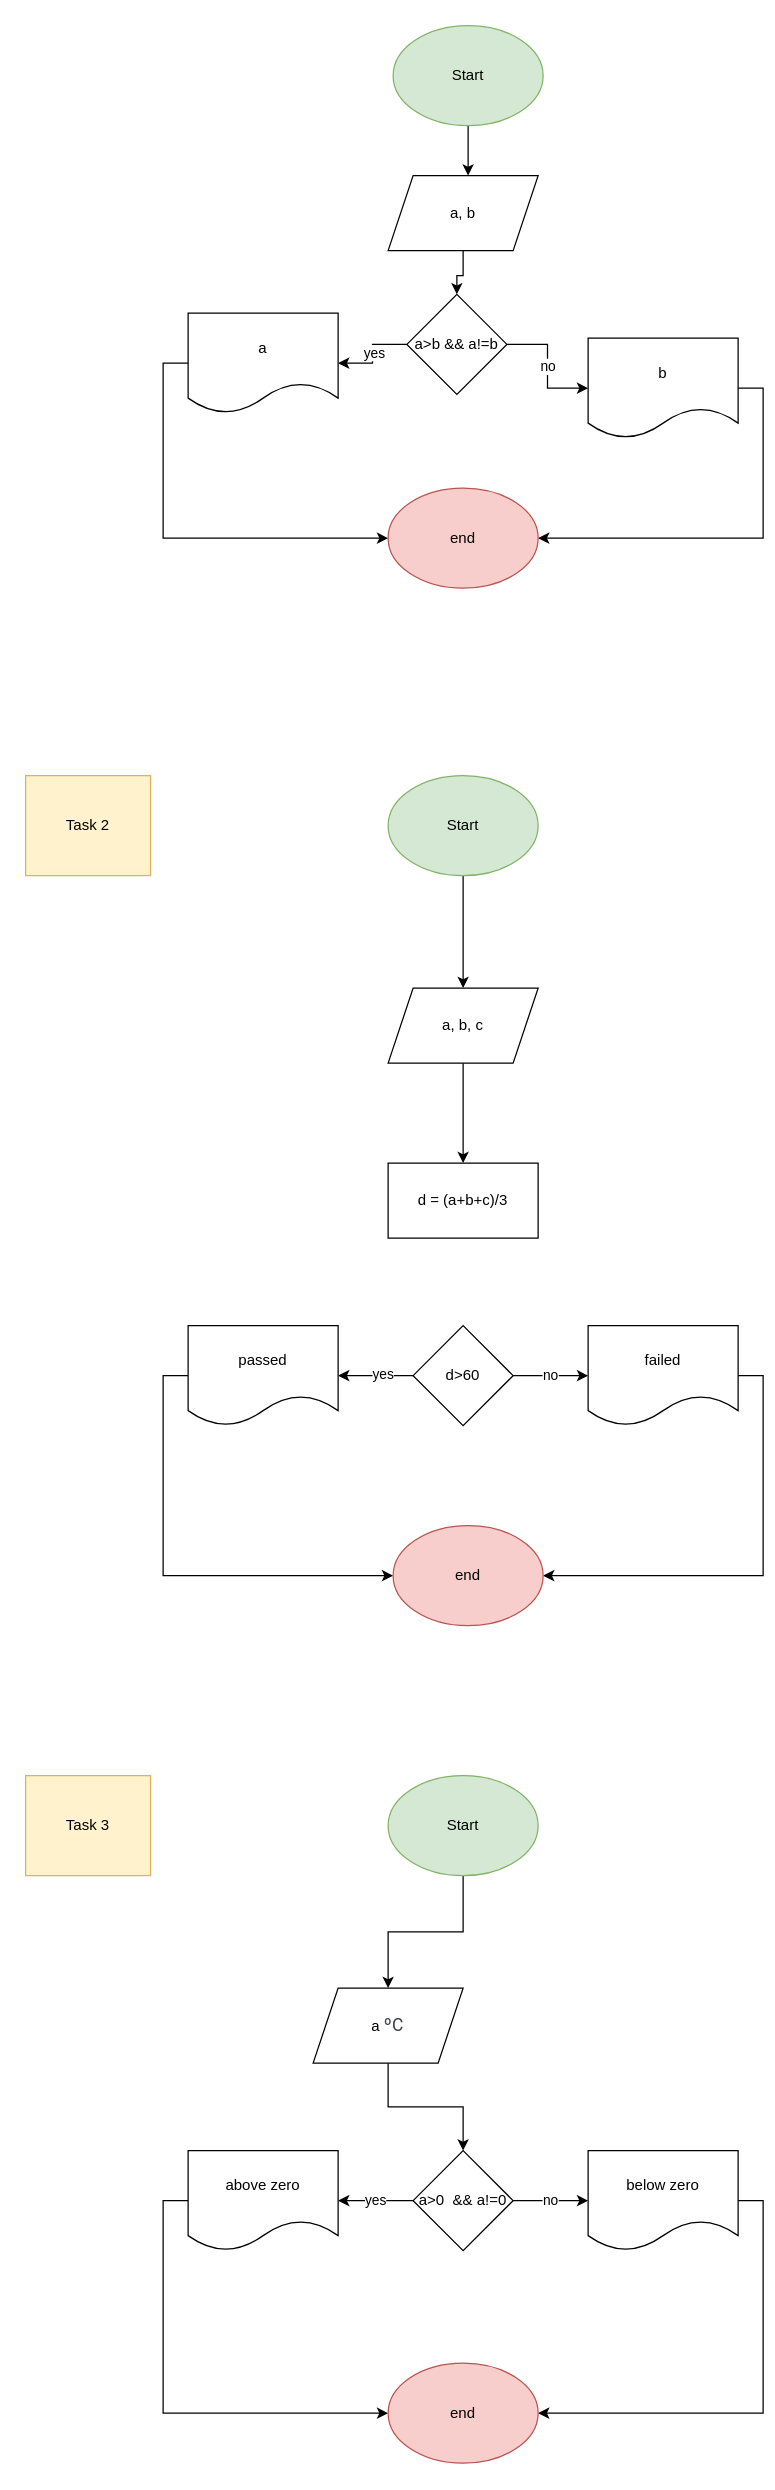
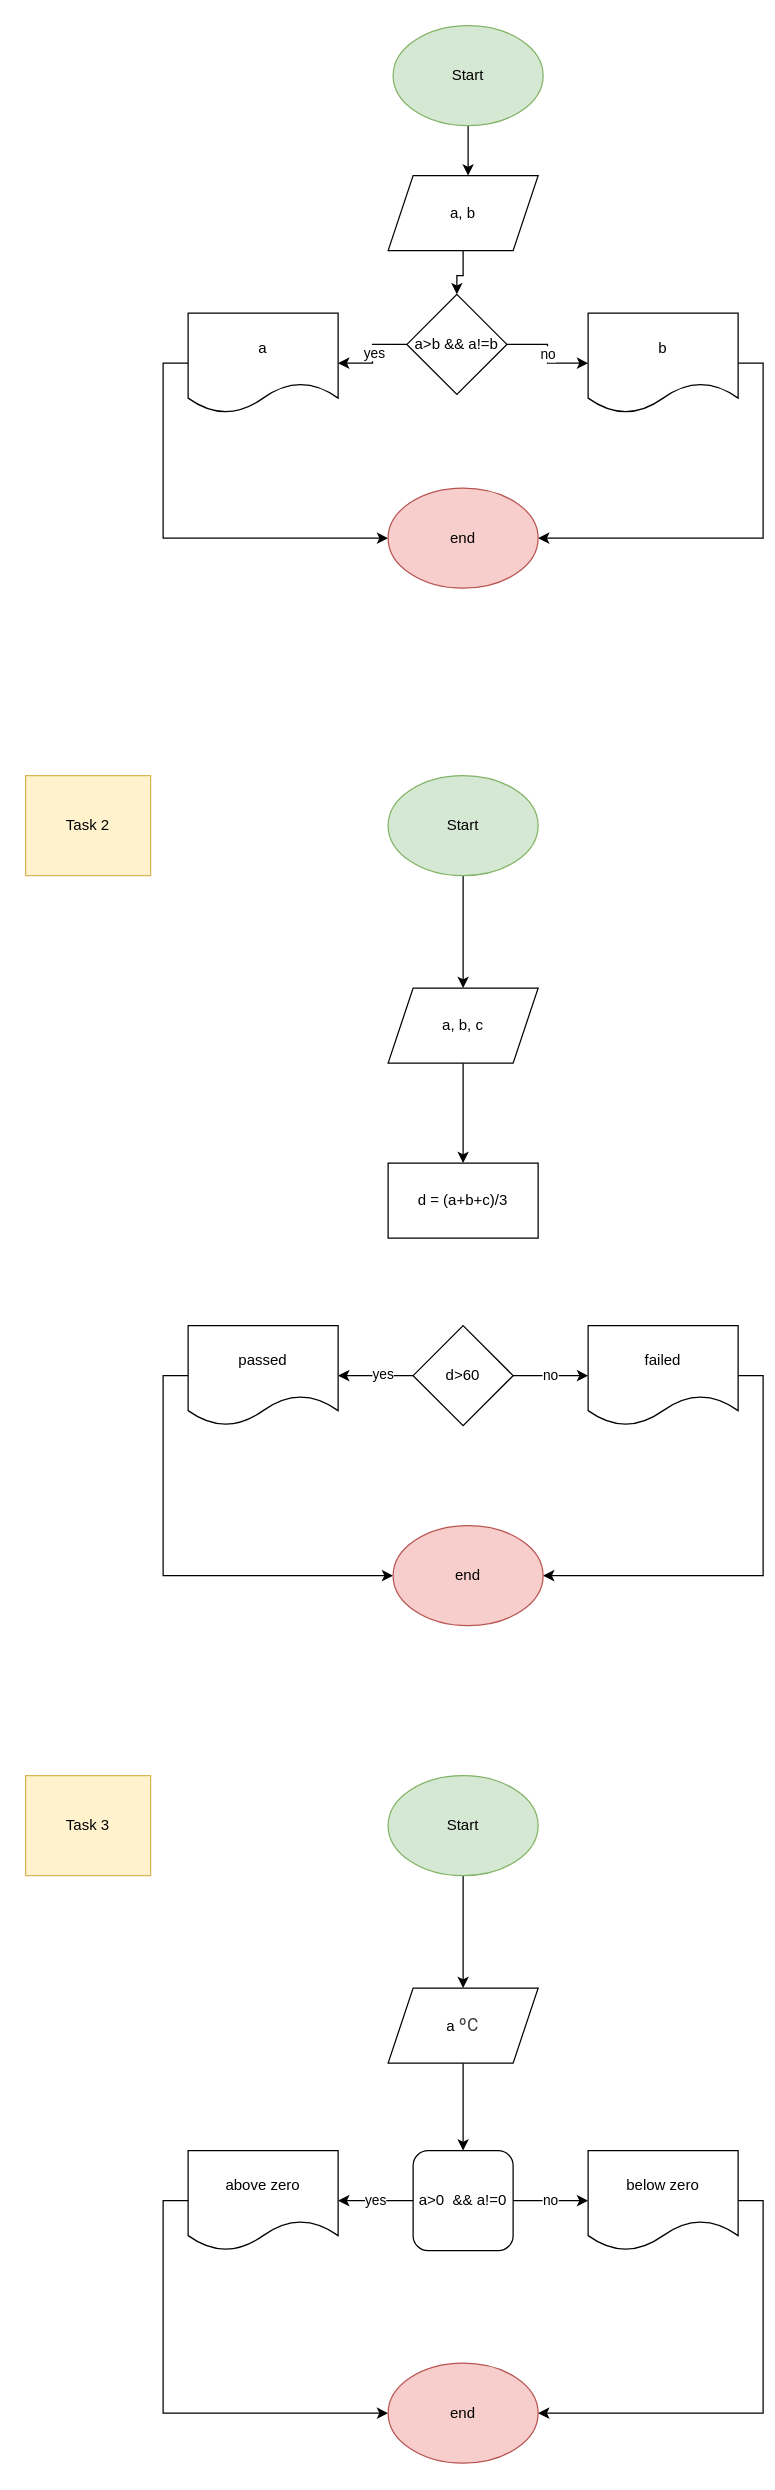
node "b": moved (663, 388) -> (663, 363)
node "a ºC": moved (388, 2026) -> (463, 2026)
node "a>0 && a!=0": shape diamond -> rounded rectangle
